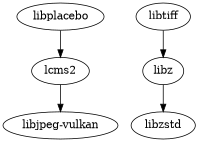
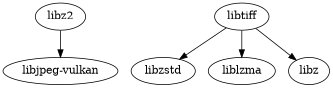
node "libplacebo": removed
node "lcms2": label "lcms2" -> "libz2"
node "liblzma": added
edge "libz" -> "libzstd": now "libtiff" -> "libzstd"
